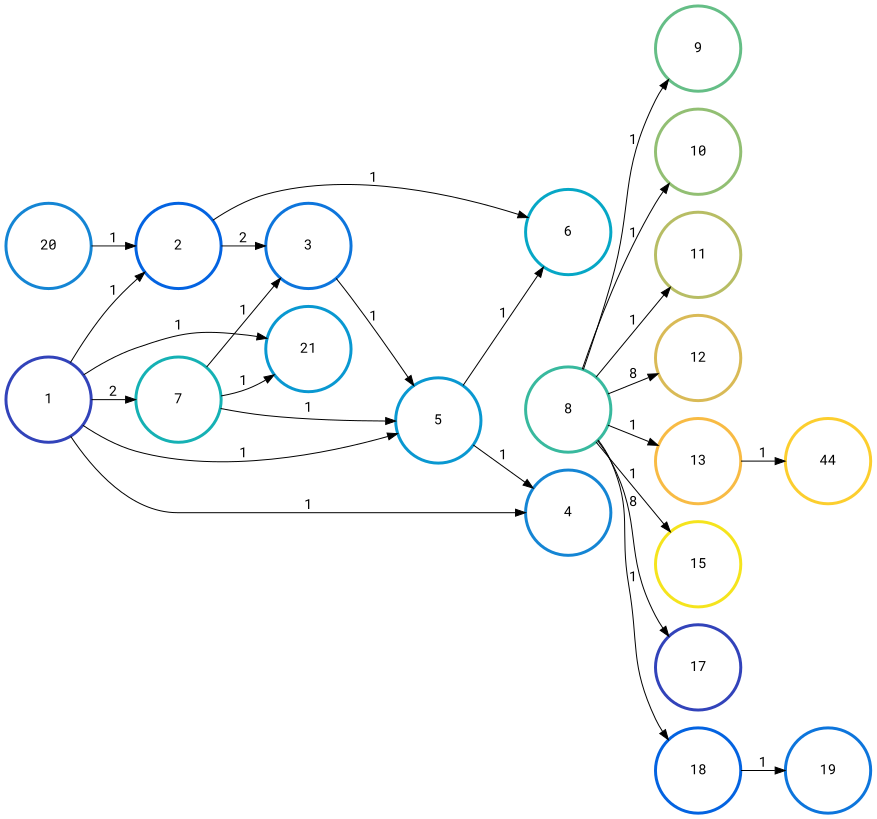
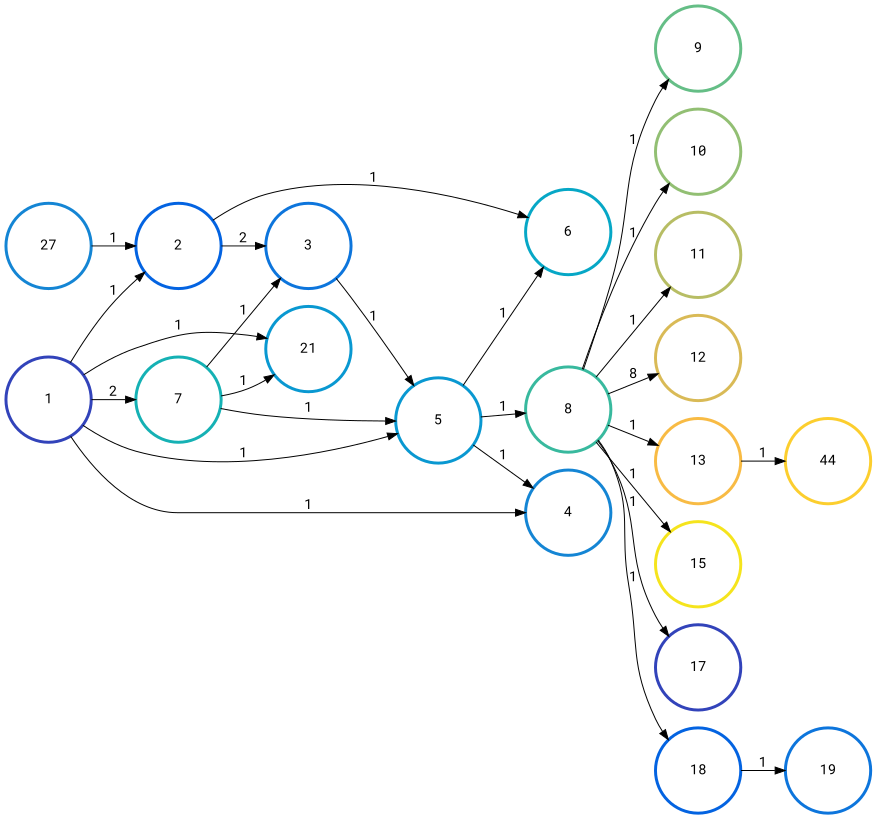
node "20": label "20" -> "27"
edge "5" -> "8": added, label "1"
edge "8" -> "17": label "8" -> "1"
